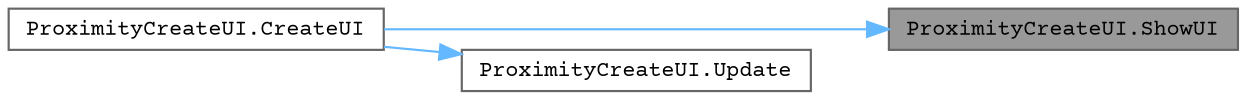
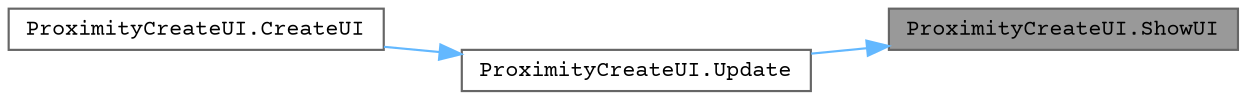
edge "ProximityCreateUI.CreateUI" -> "ProximityCreateUI.ShowUI": now "ProximityCreateUI.Update" -> "ProximityCreateUI.ShowUI"
